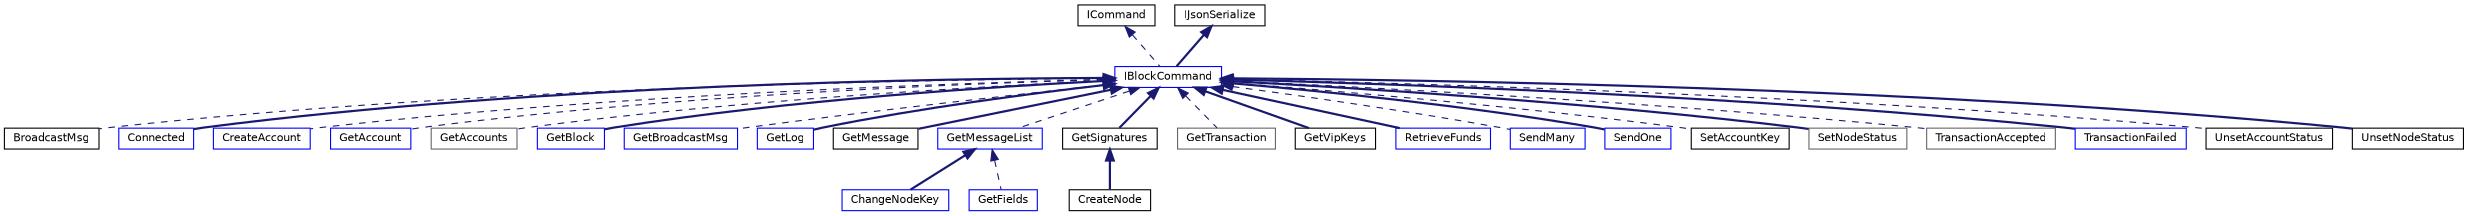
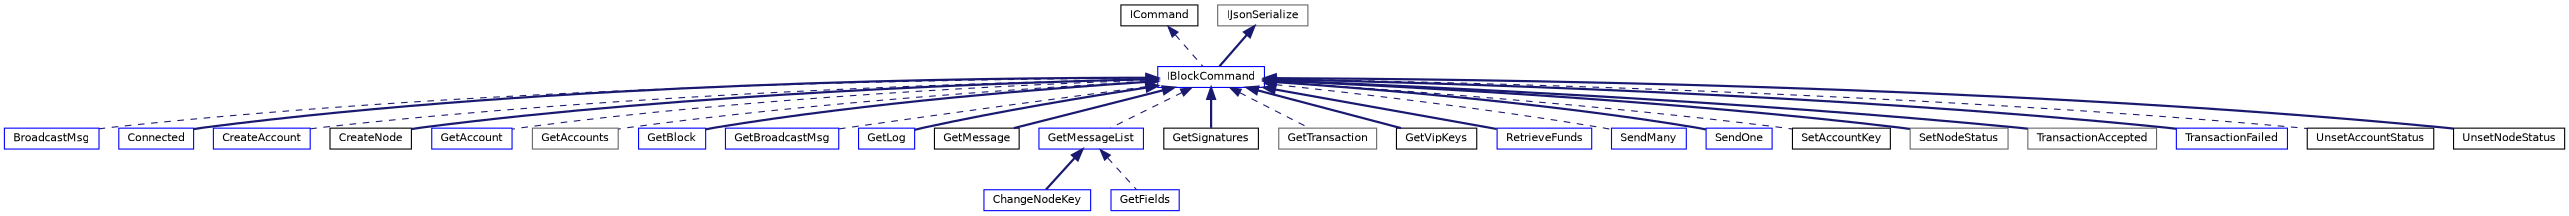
node "IJsonSerialize": color black -> gray40
edge "TransactionAccepted" -> "IBlockCommand": style dashed -> bold
node "BroadcastMsg": color black -> blue
edge "CreateNode" -> "GetSignatures": now "CreateNode" -> "IBlockCommand"
